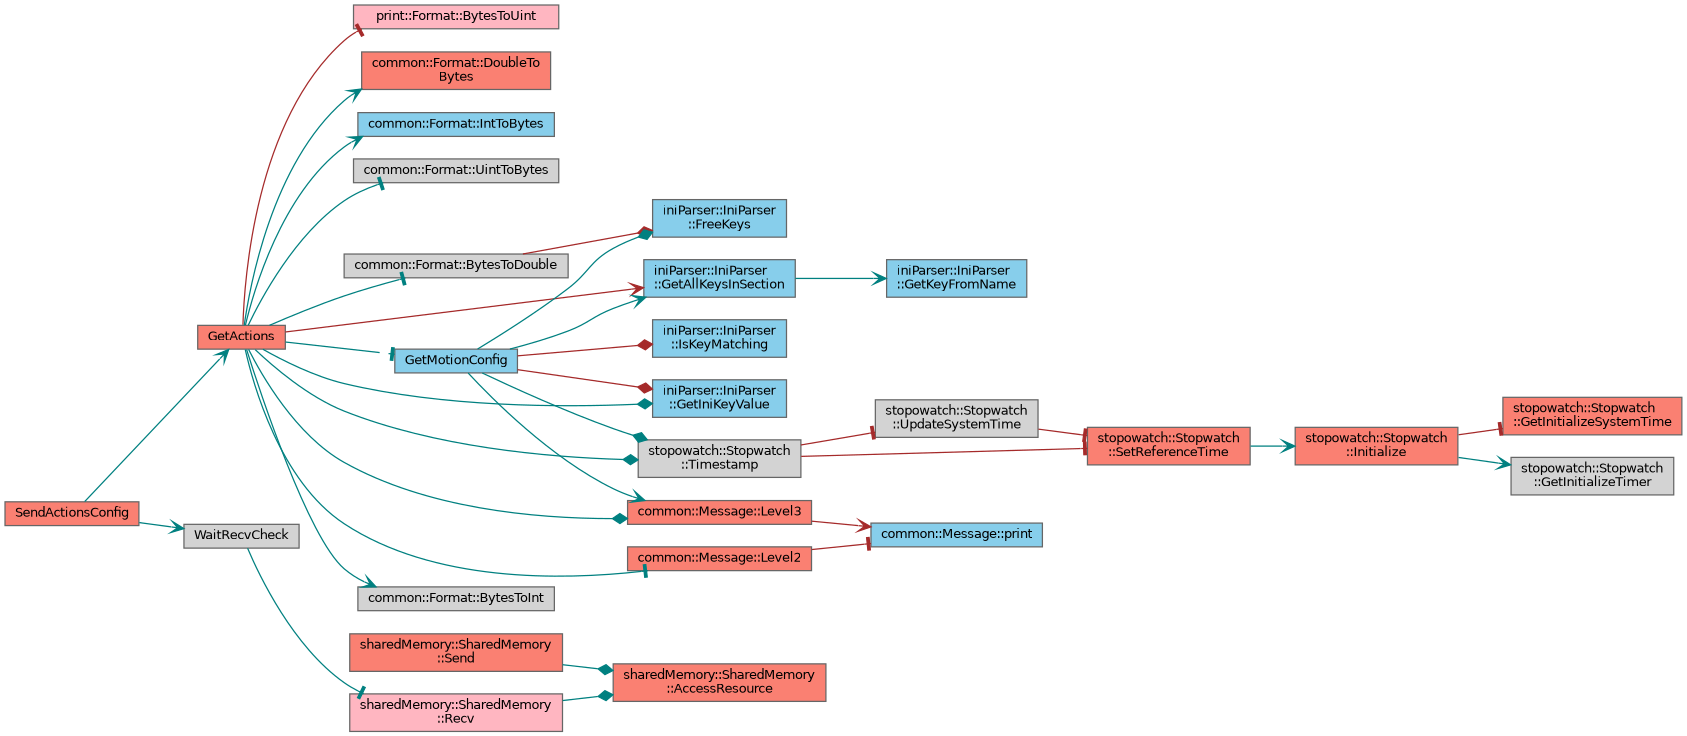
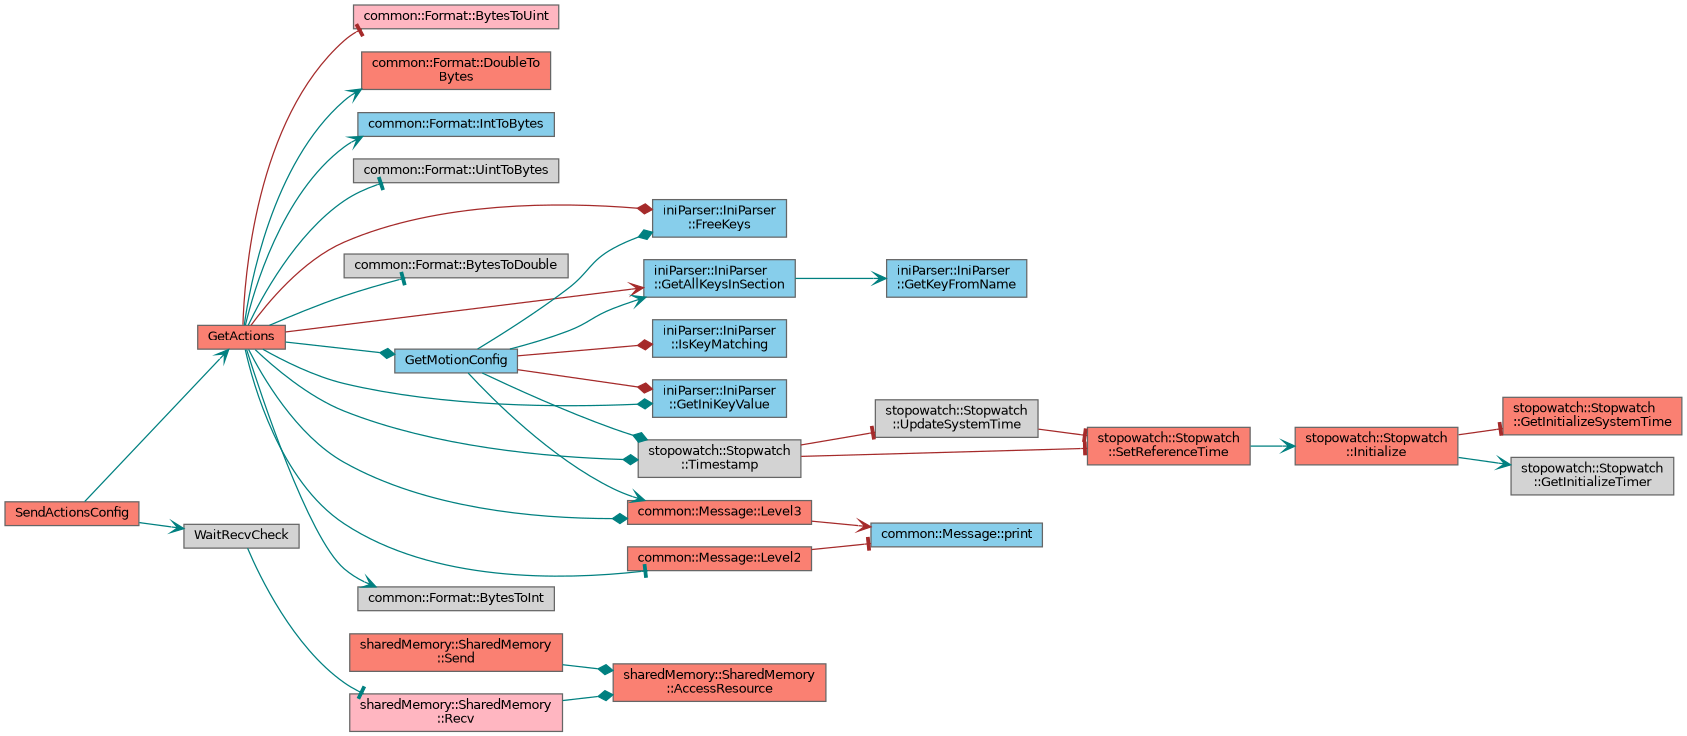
node "print::Format::BytesToUint": label "print::Format::BytesToUint" -> "common::Format::BytesToUint"
edge "common::Format::BytesToDouble" -> "iniParser::IniParser ::FreeKeys": now "GetActions" -> "iniParser::IniParser ::FreeKeys"
edge "GetActions" -> "GetMotionConfig": arrowhead tee -> diamond
